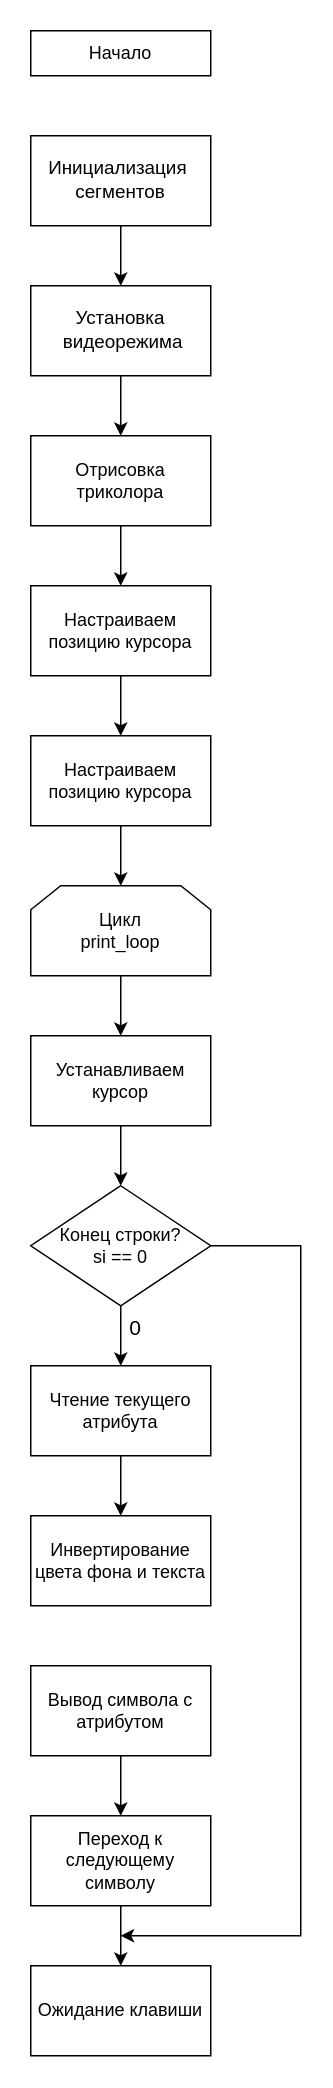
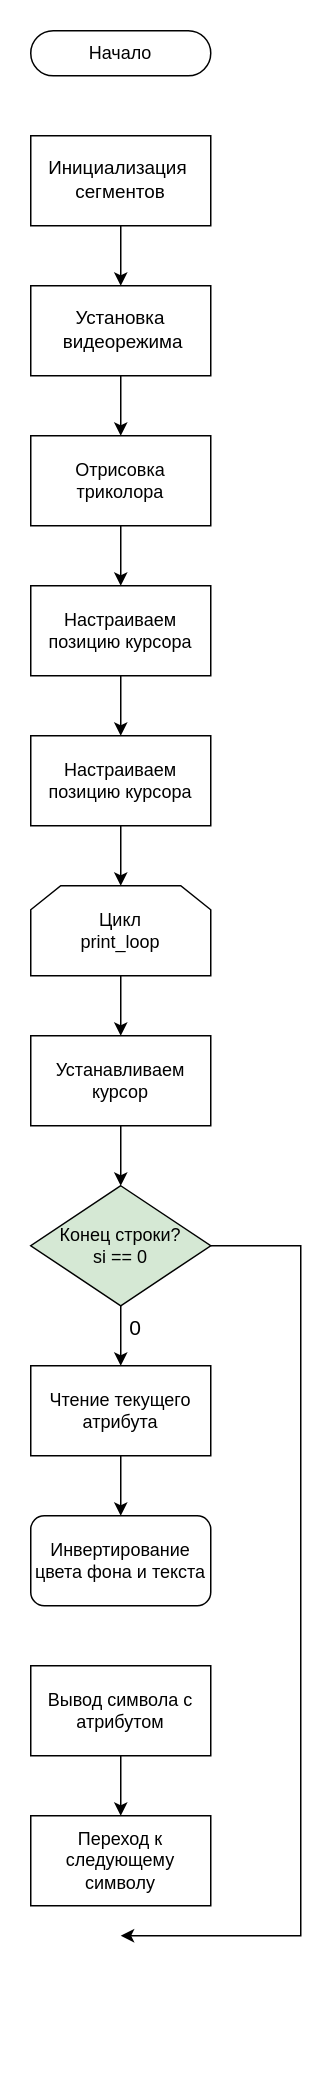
node "Начало": shape rectangle -> rounded rectangle
node "Конец строки? si == 0": fillcolor #ffffff -> #d5e8d4
node "Инвертирование цвета фона и текста": shape rectangle -> rounded rectangle
edge "Переход к следующему символу" -> "Ожидание клавиши": removed
node "Ожидание клавиши": removed
